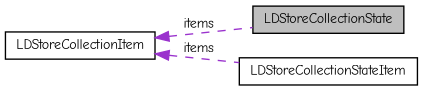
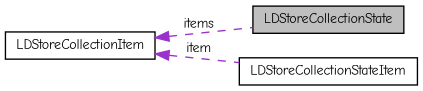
edge "LDStoreCollectionStateItem" -> "LDStoreCollectionItem": label " items" -> " item"
